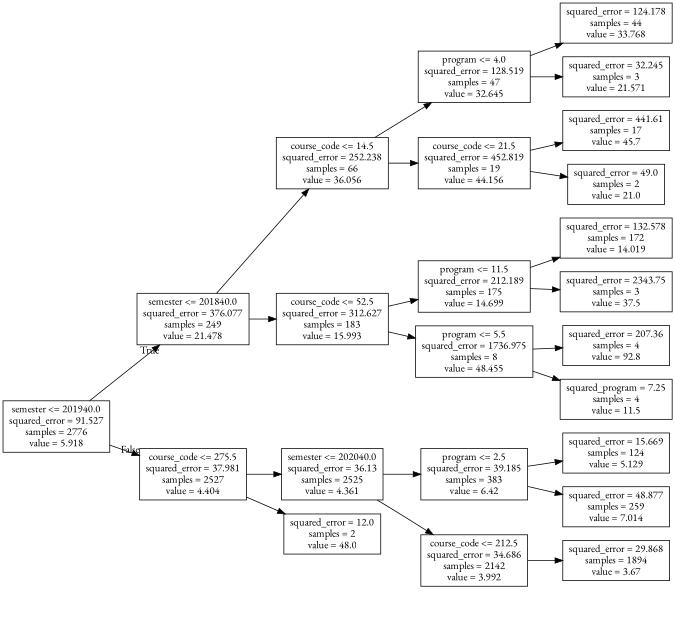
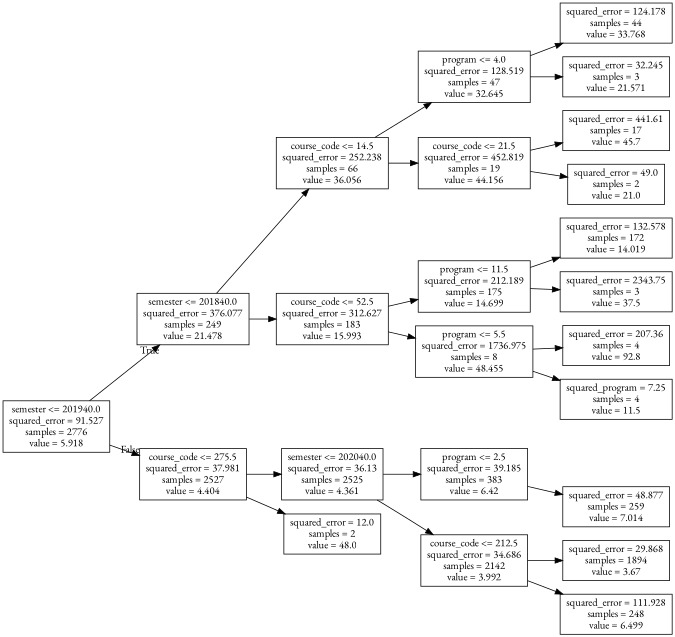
node "squared_error = 15.669 samples = 124 value = 5.129": removed
node "squared_error = 111.928 samples = 248 value = 6.499": added
